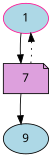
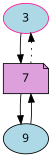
node "1": label "1" -> "3"
edge "9" -> "7": added
